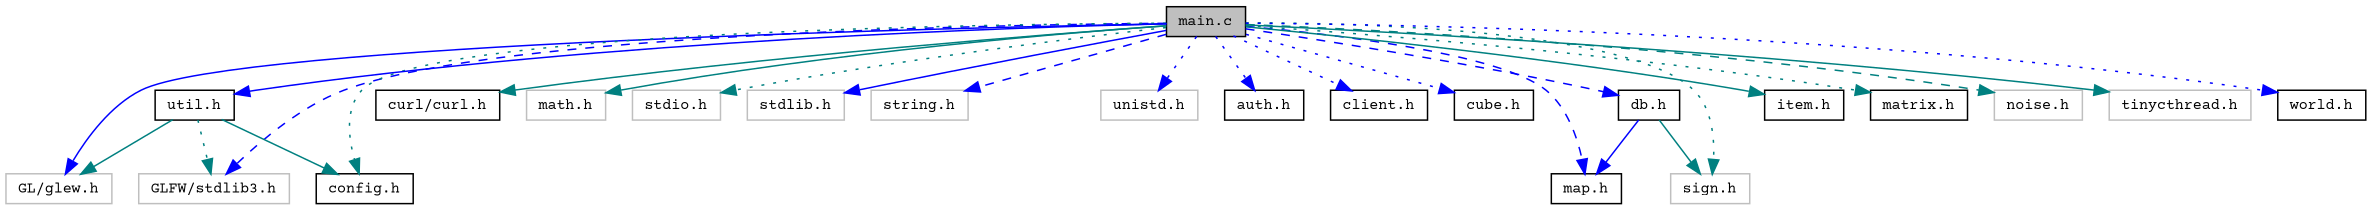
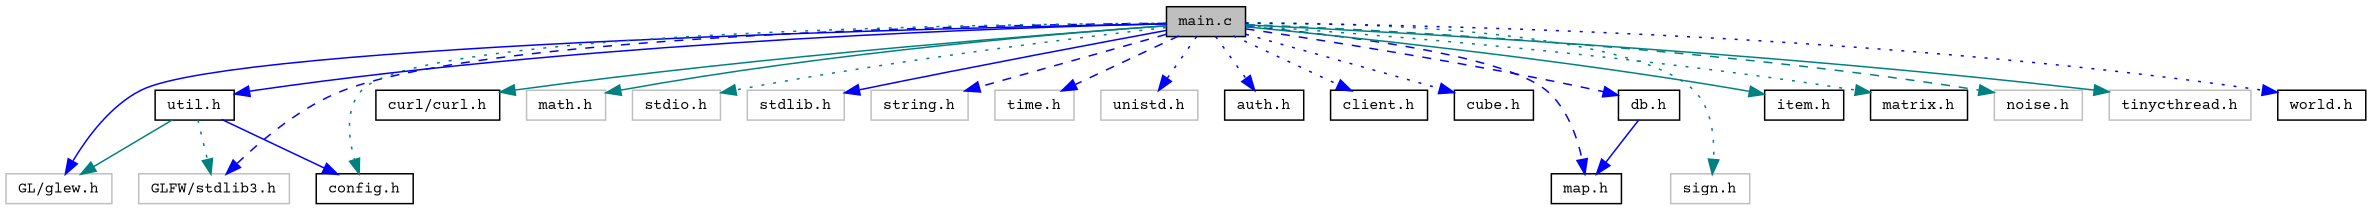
node "time.h": added
edge "db.h" -> "sign.h": removed
edge "util.h" -> "config.h": color teal -> blue
